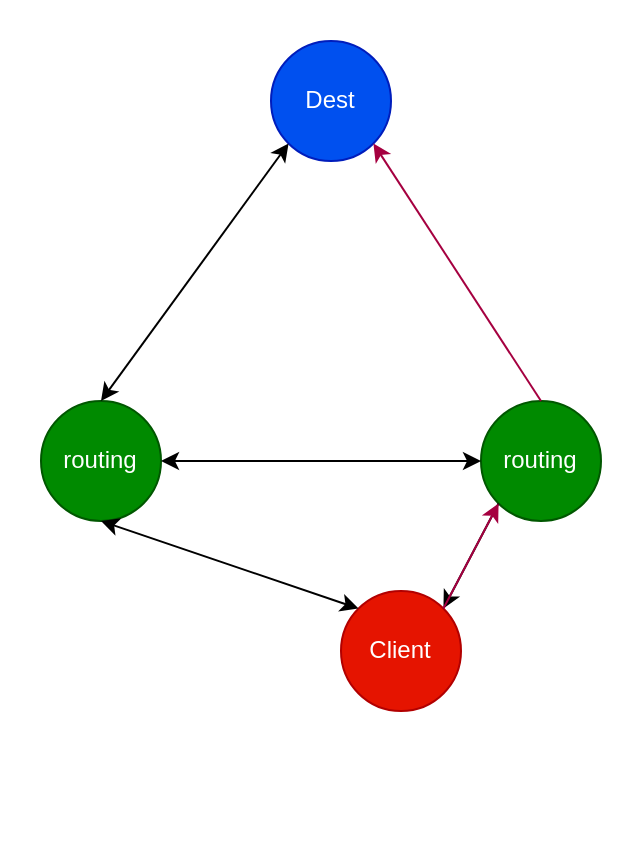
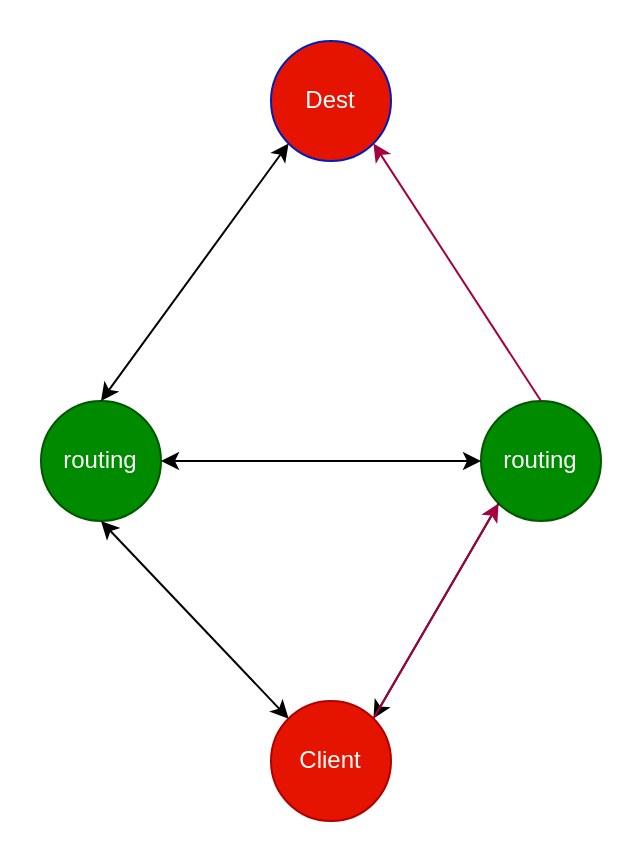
node "Dest": fillcolor #0050ef -> #e51400
node "Client": moved (401, 651) -> (331, 761)
